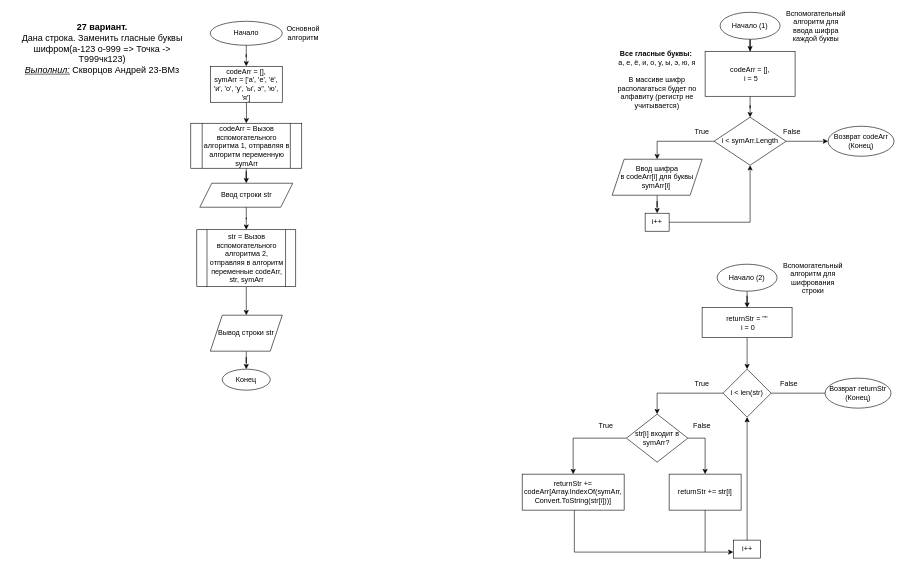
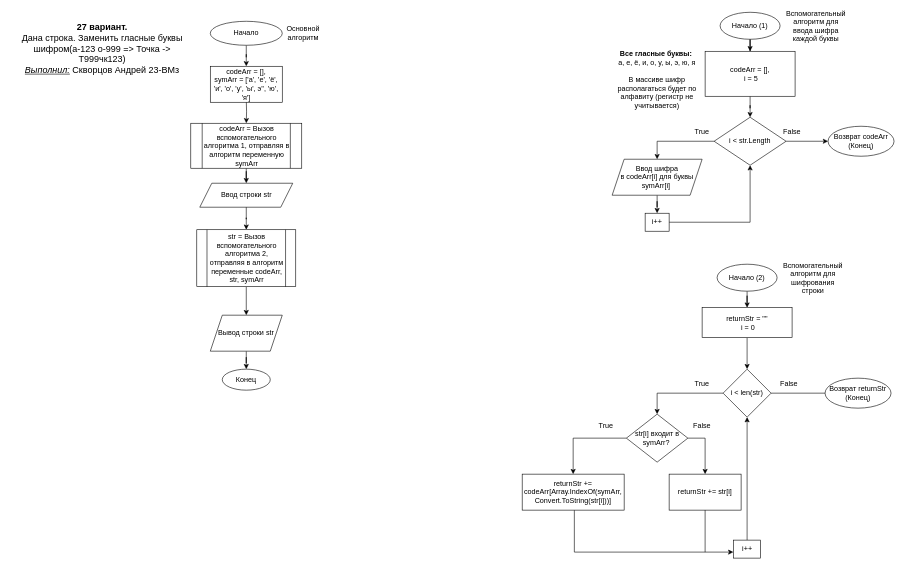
node "i < symArr.Length": label "i < symArr.Length" -> "i < str.Length"
